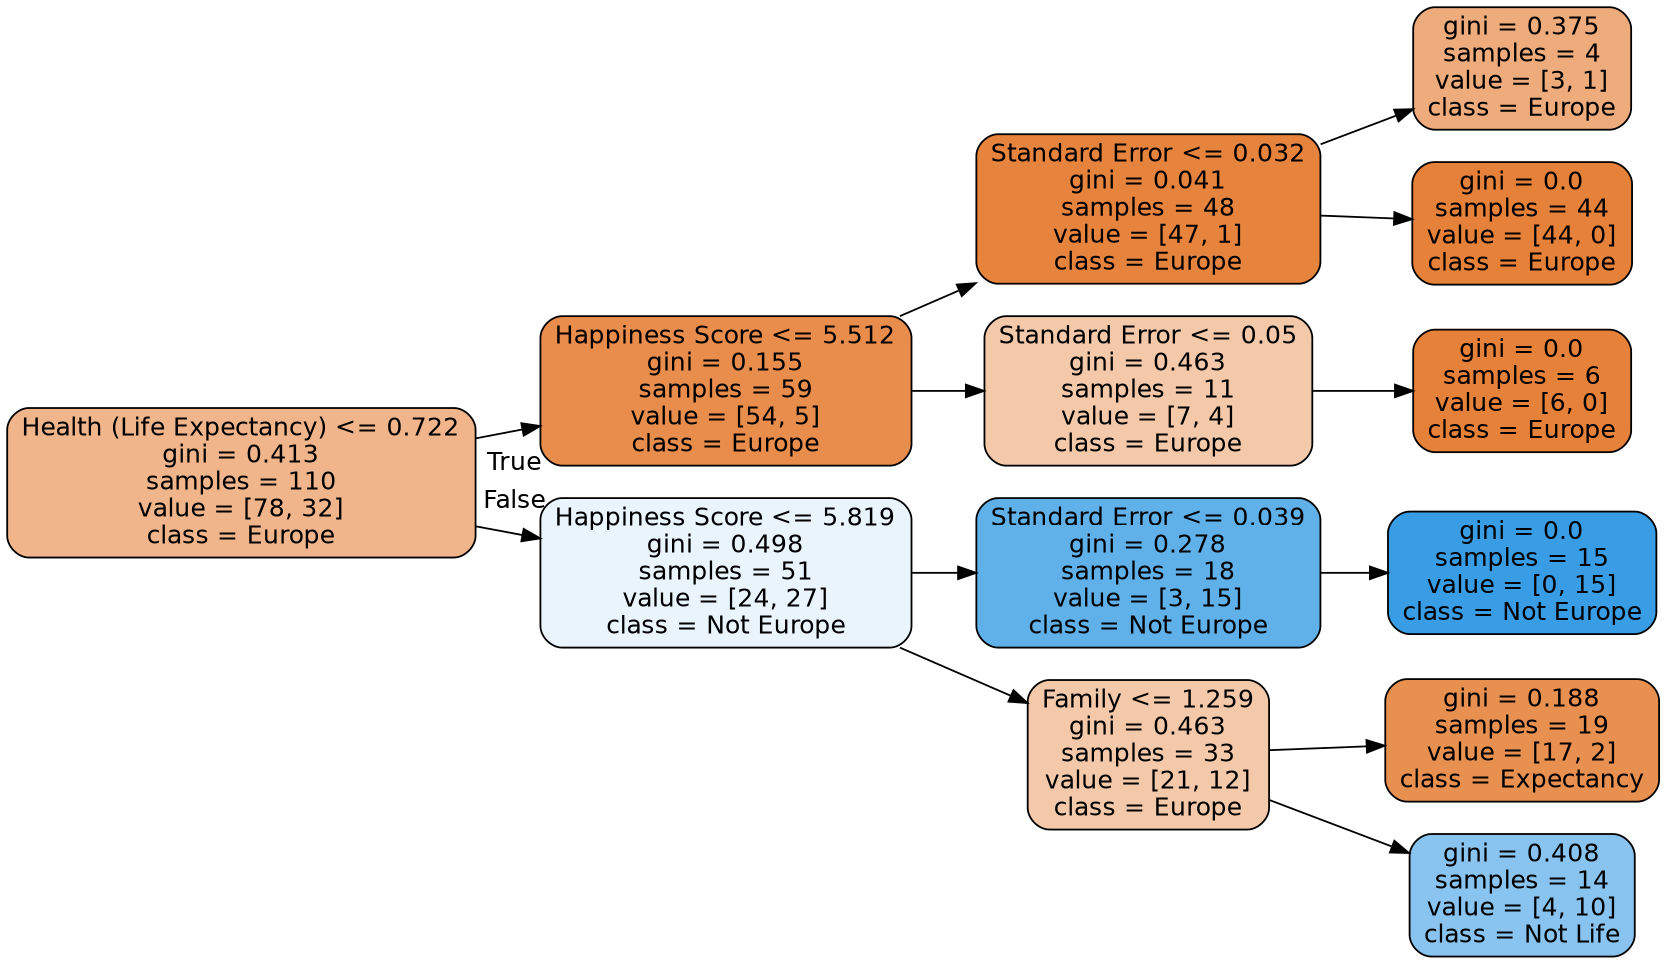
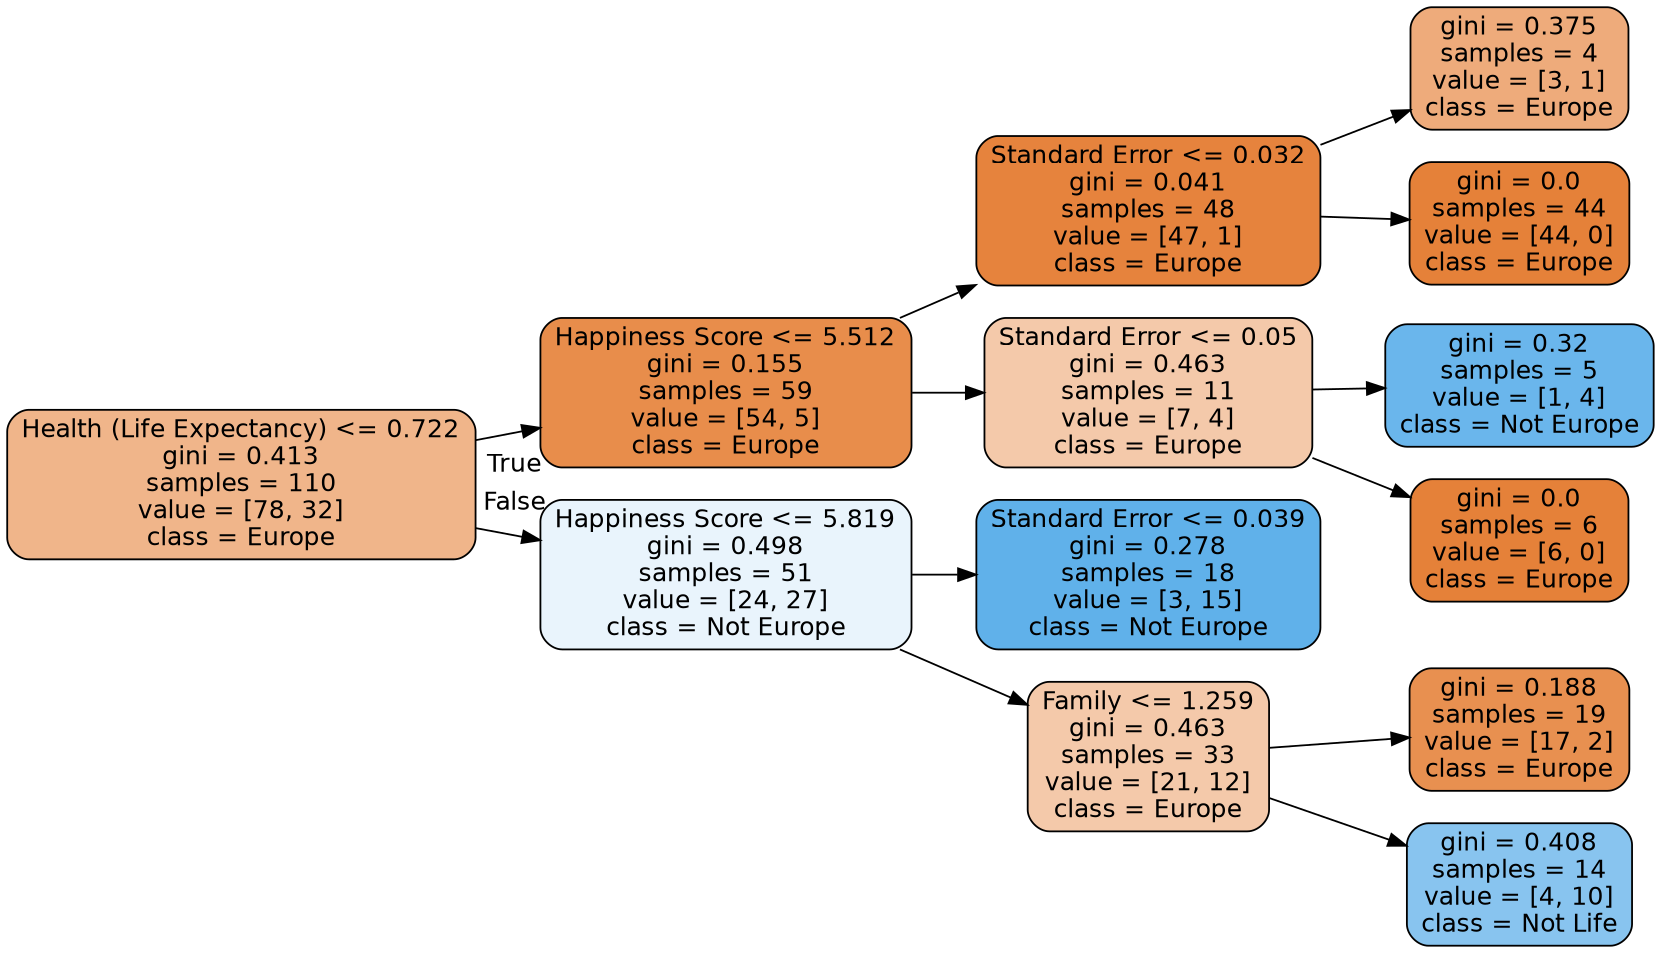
node "gini = 0.32 samples = 5 value = [1, 4] class = Not Europe": added
node "gini = 0.0 samples = 15 value = [0, 15] class = Not Europe": removed
node "gini = 0.188 samples = 19 value = [17, 2] class = Expectancy": label "gini = 0.188 samples = 19 value = [17, 2] class = Expectancy" -> "gini = 0.188 samples = 19 value = [17, 2] class = Europe"
